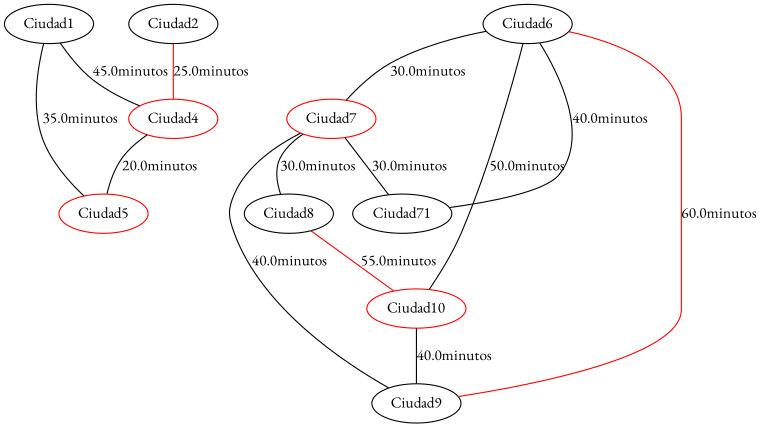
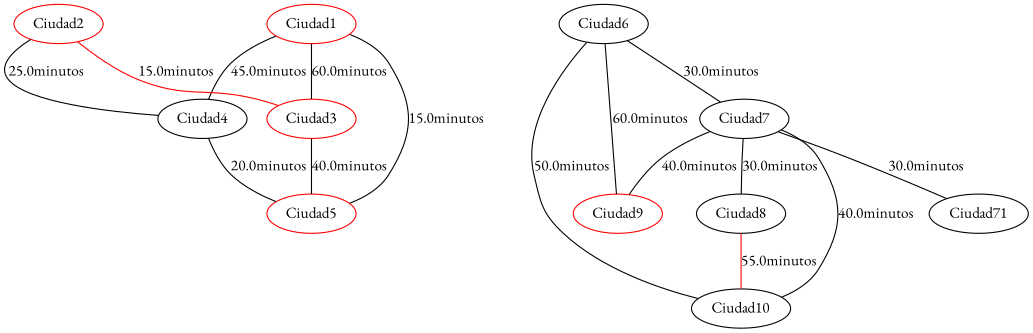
node "Ciudad1": color black -> red
node "Ciudad2": color black -> red
edge "Ciudad2" -- "Ciudad4": color red -> black
edge "Ciudad1" -- "Ciudad5": label "35.0minutos" -> "15.0minutos"
node "Ciudad4": color red -> black
node "Ciudad3": added
node "Ciudad7": color red -> black
edge "Ciudad6" -- "Ciudad71": removed, label "40.0minutos"
edge "Ciudad6" -- "Ciudad9": color red -> black
node "Ciudad10": color red -> black
edge "Ciudad10" -- "Ciudad9": now "Ciudad10" -- "Ciudad7"
node "Ciudad9": color black -> red
